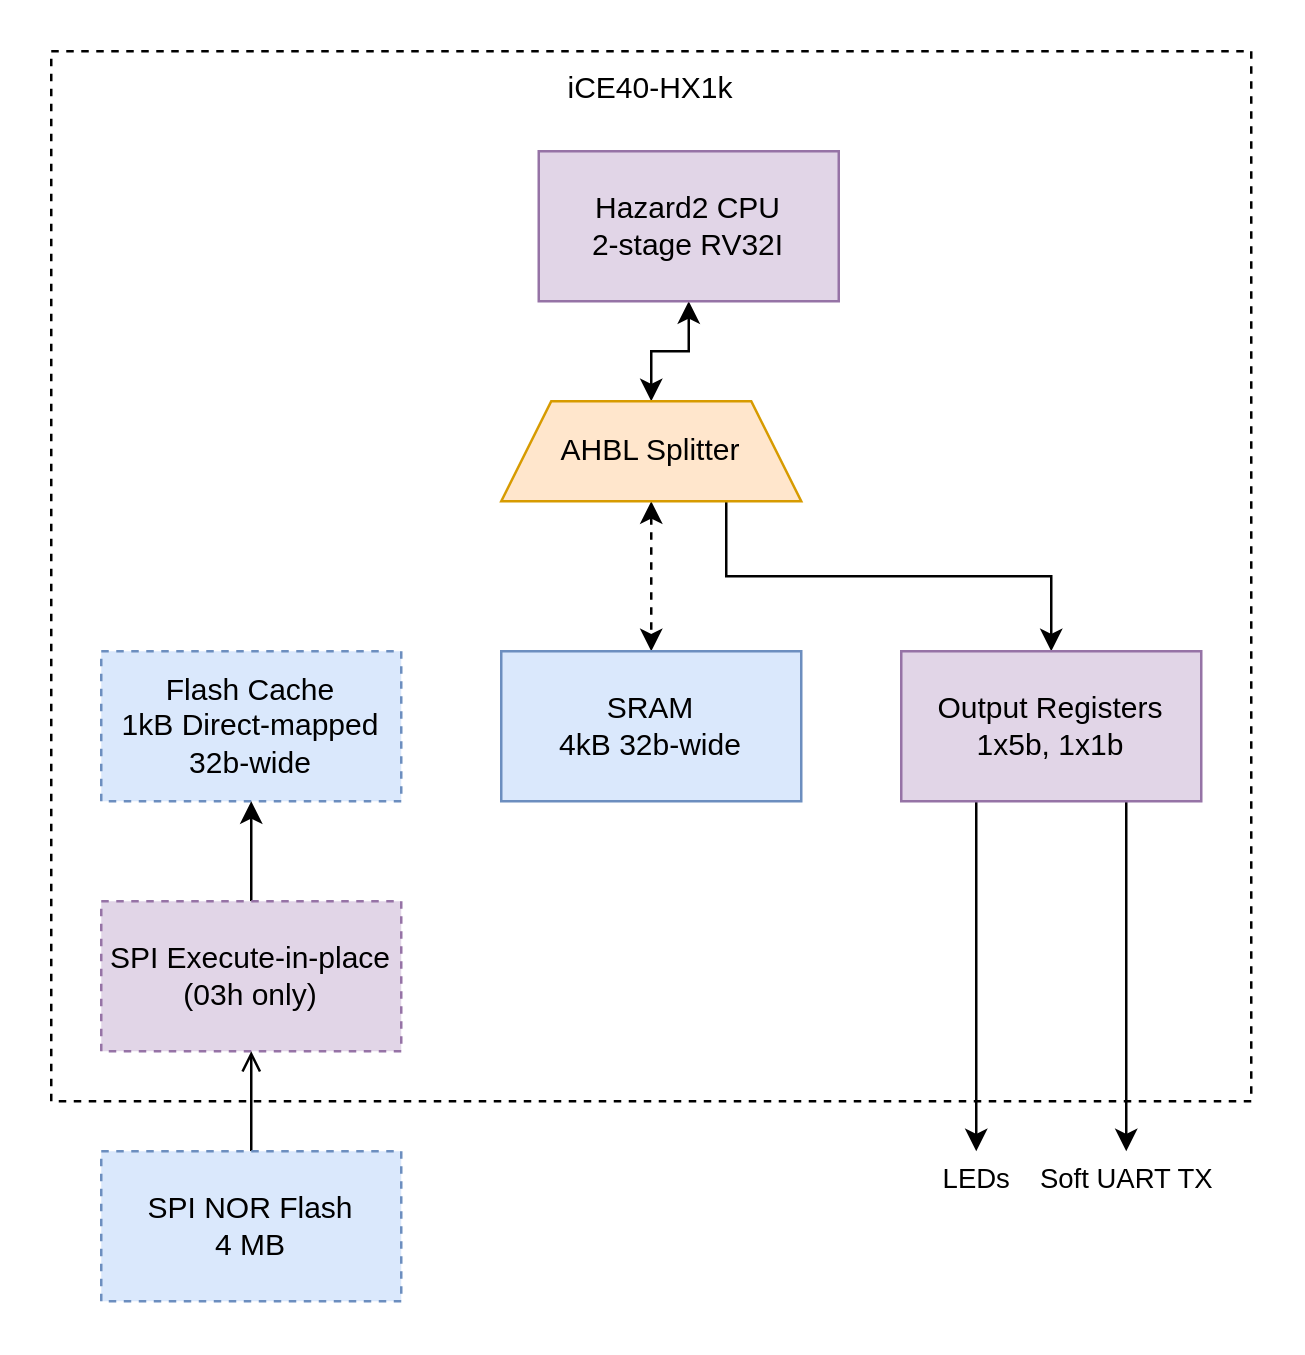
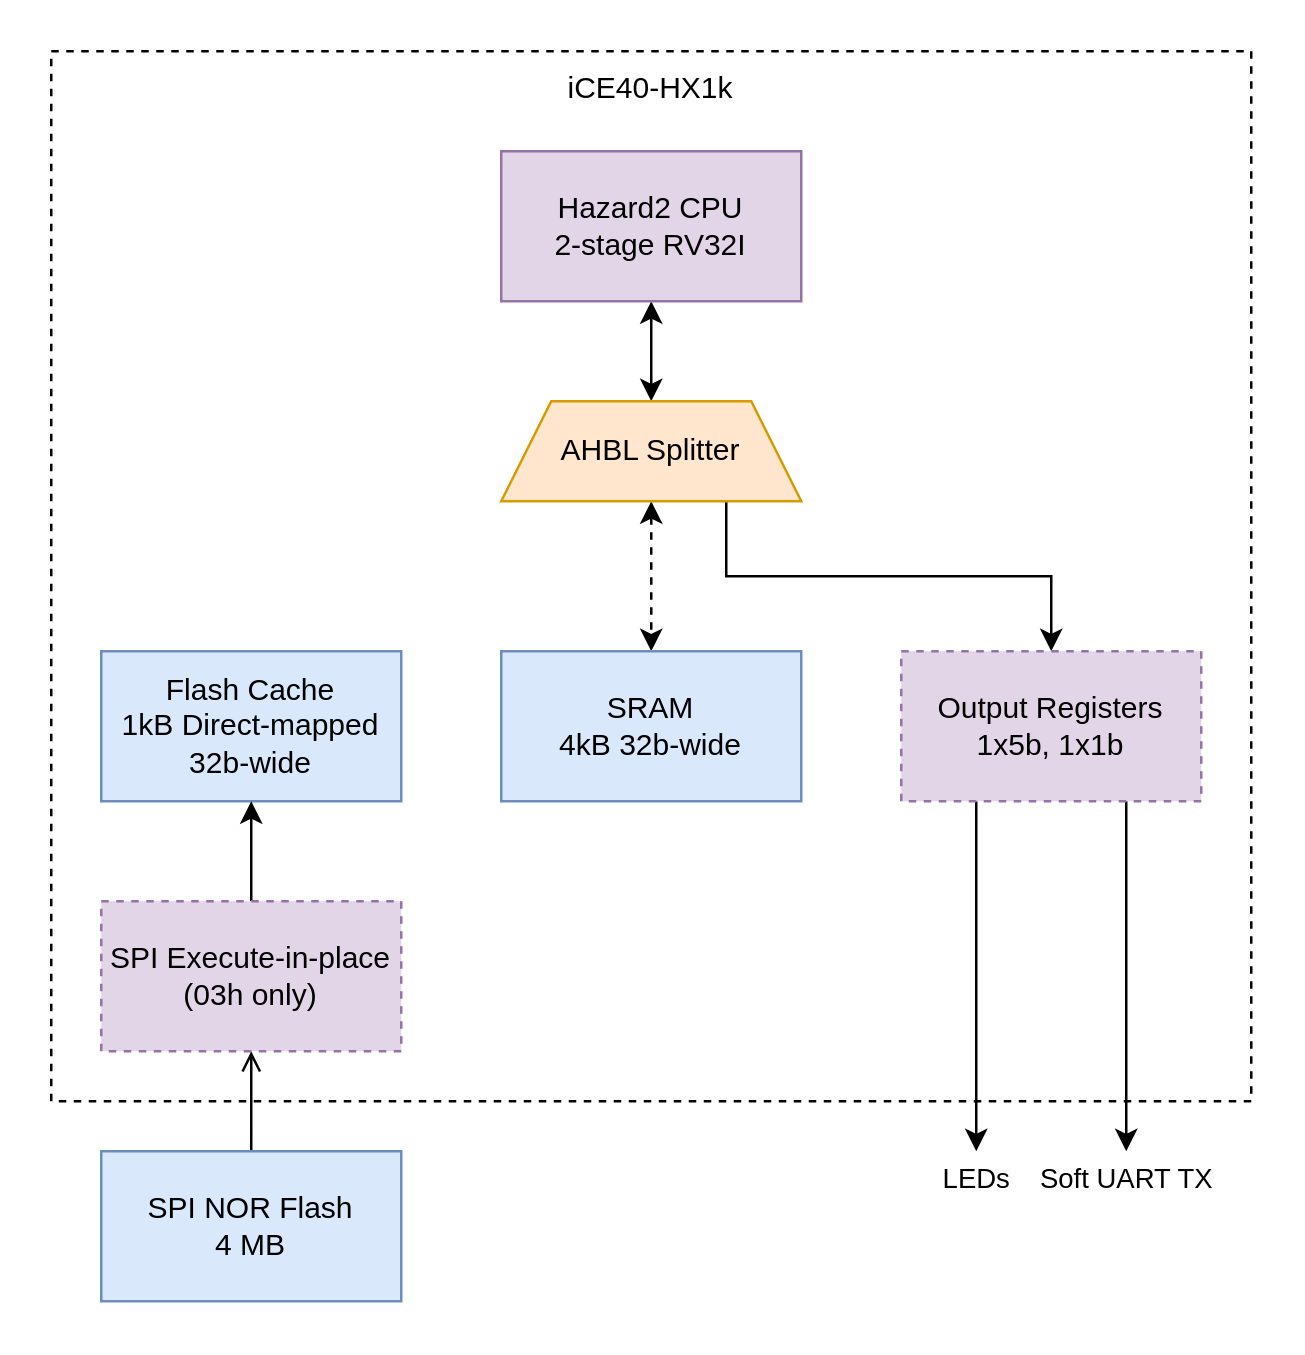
node "Hazard2 CPU 2-stage RV32I": moved (689, 226) -> (651, 226)
node "Flash Cache 1kB Direct-mapped 32b-wide": style dashed -> solid
node "Output Registers 1x5b, 1x1b": style solid -> dashed
node "SPI NOR Flash 4 MB": style dashed -> solid
